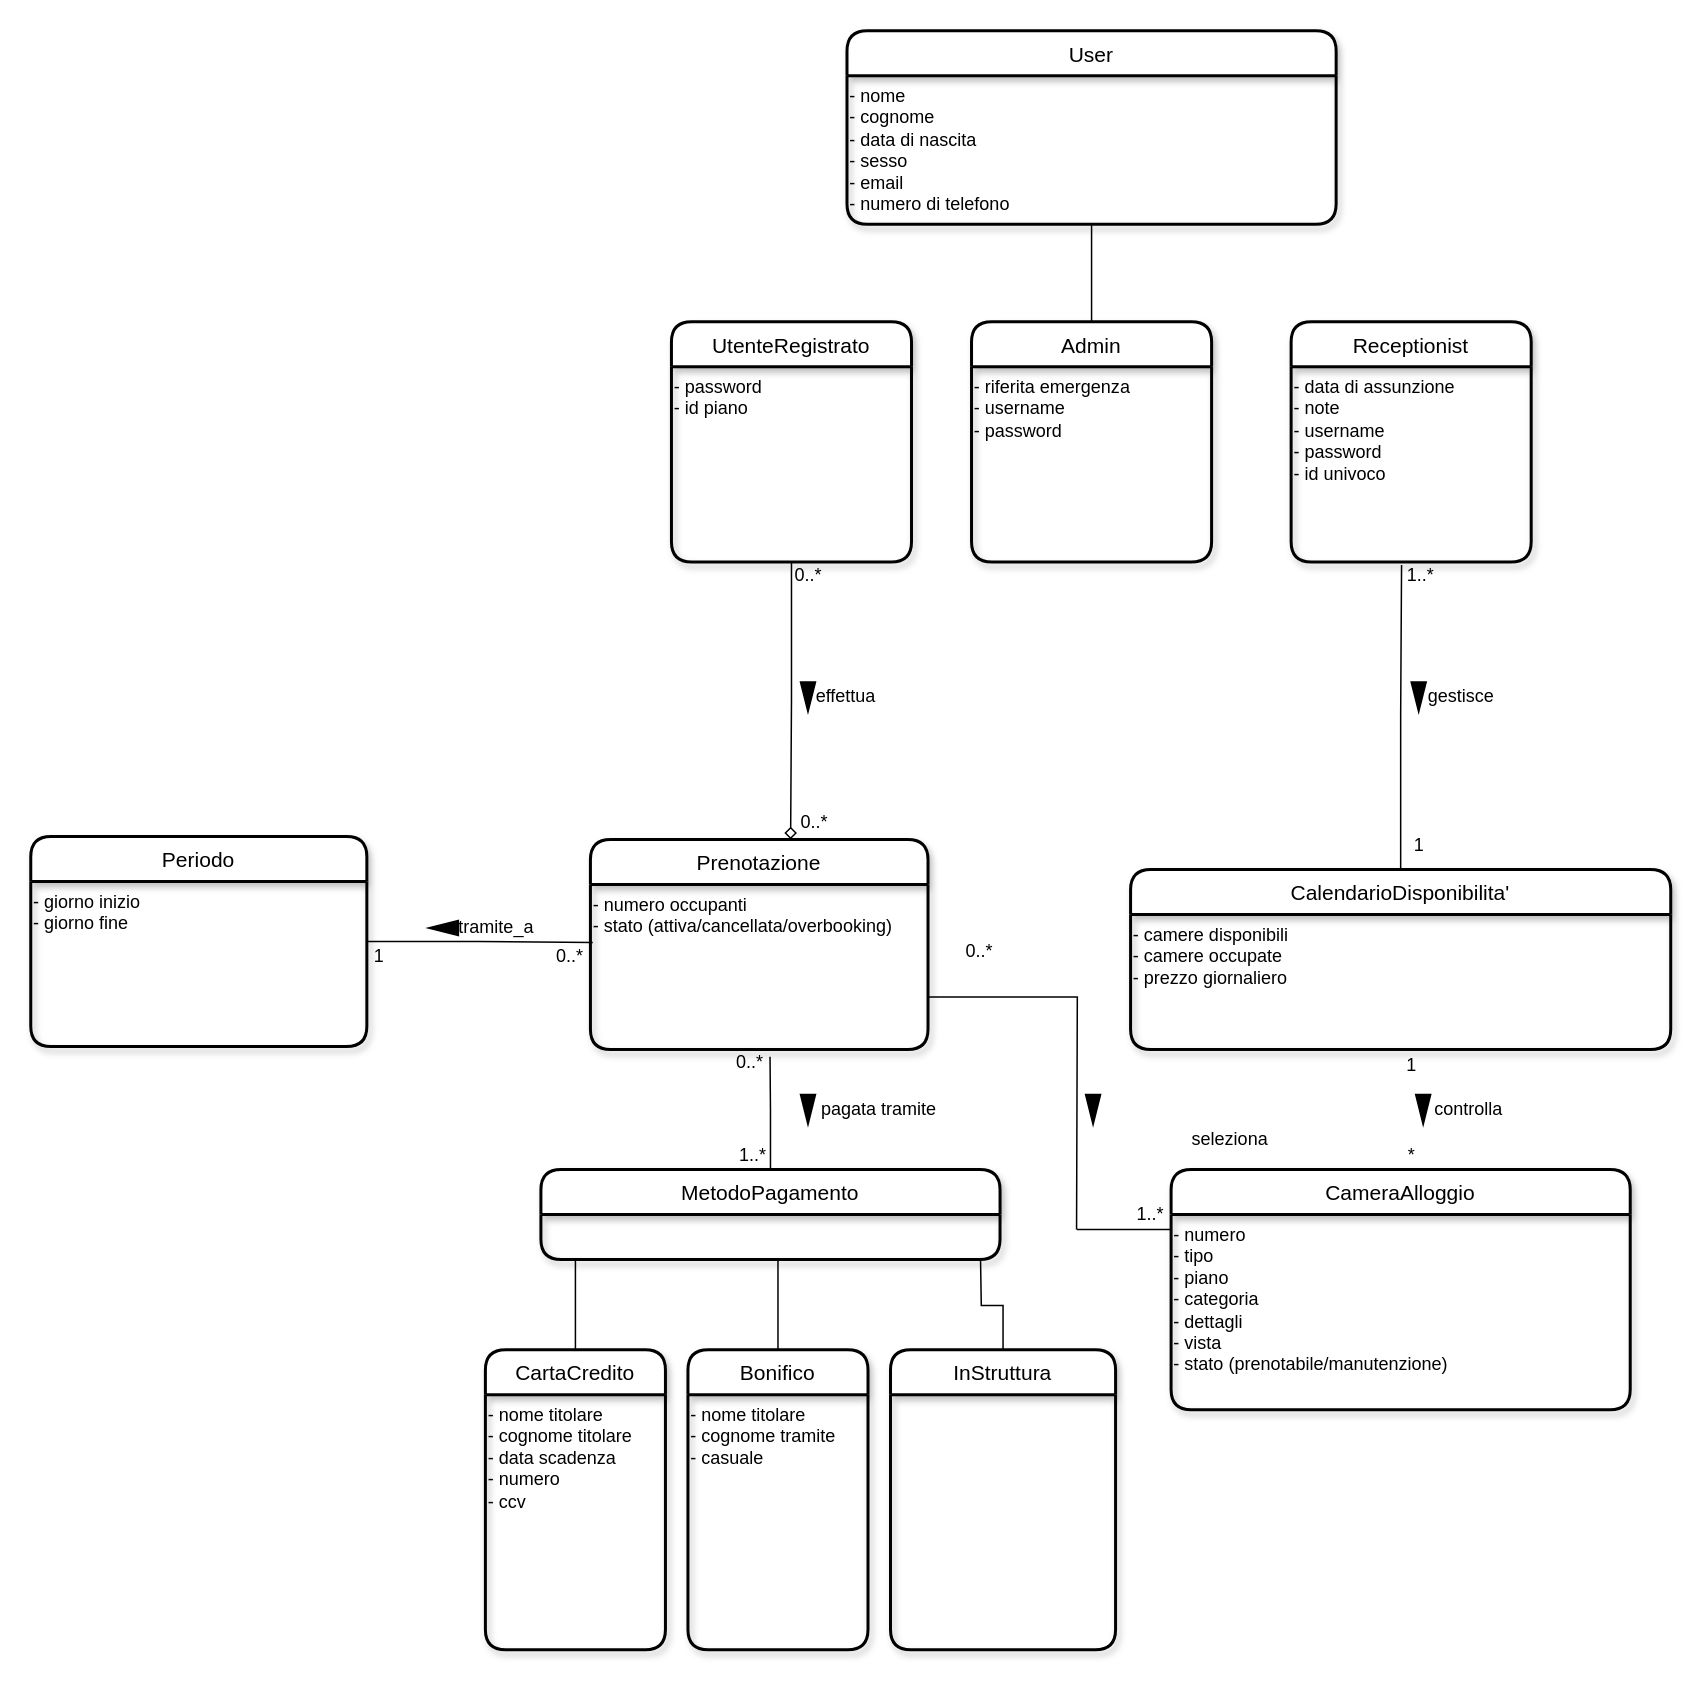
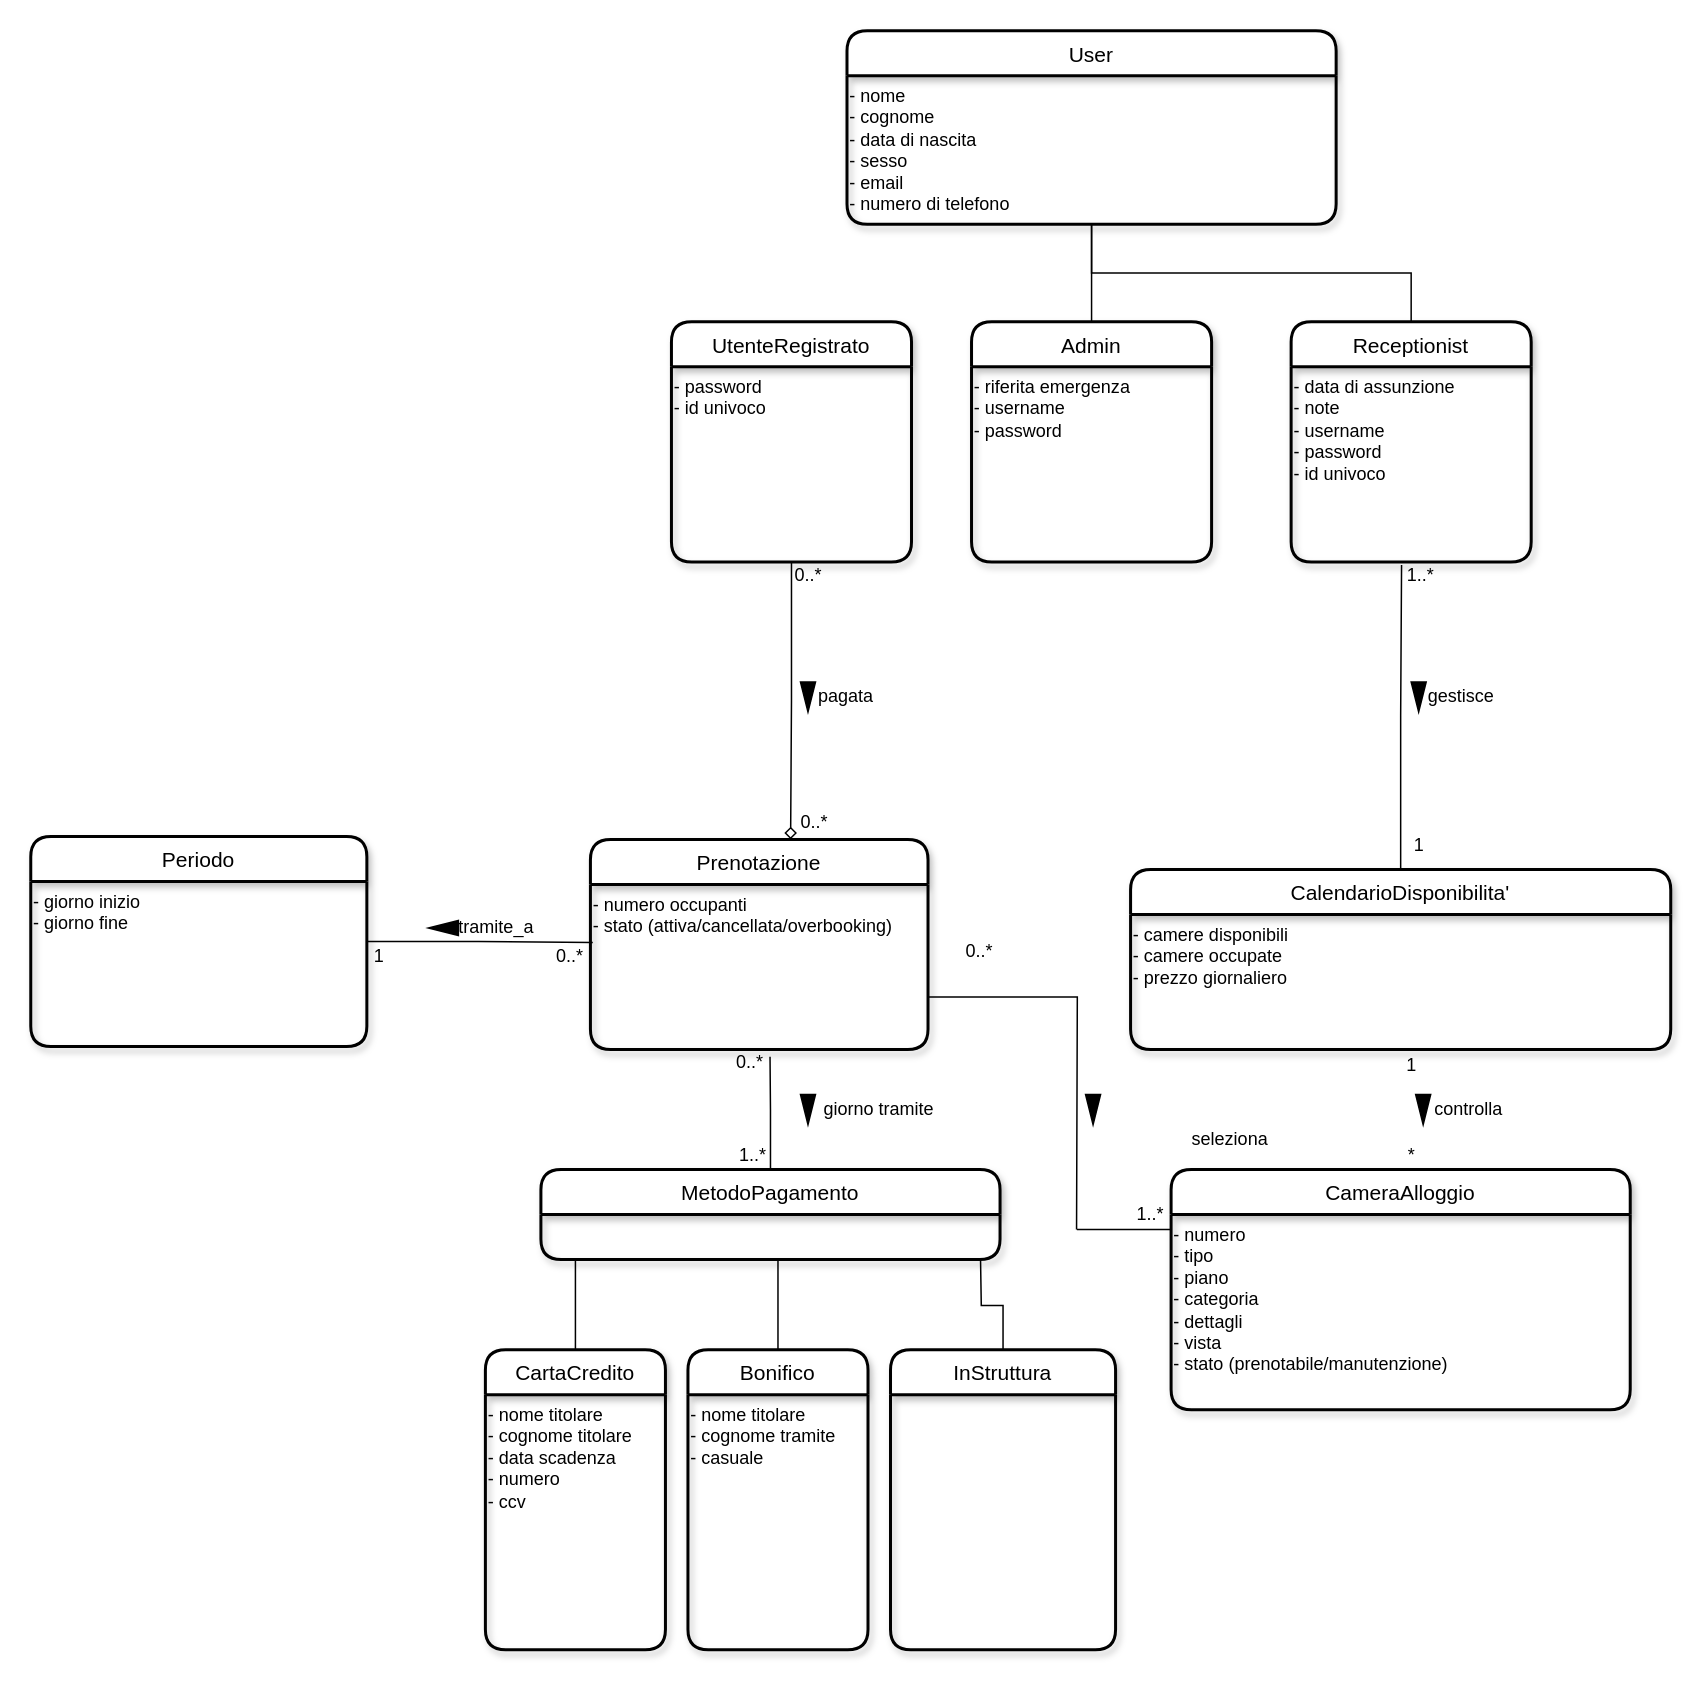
edge "User" -- "Receptionist": added
node "- password - id piano": label "- password - id piano" -> "- password - id univoco"
node "effettua": label "effettua" -> "pagata"
node "pagata tramite": label "pagata tramite" -> "giorno tramite"
